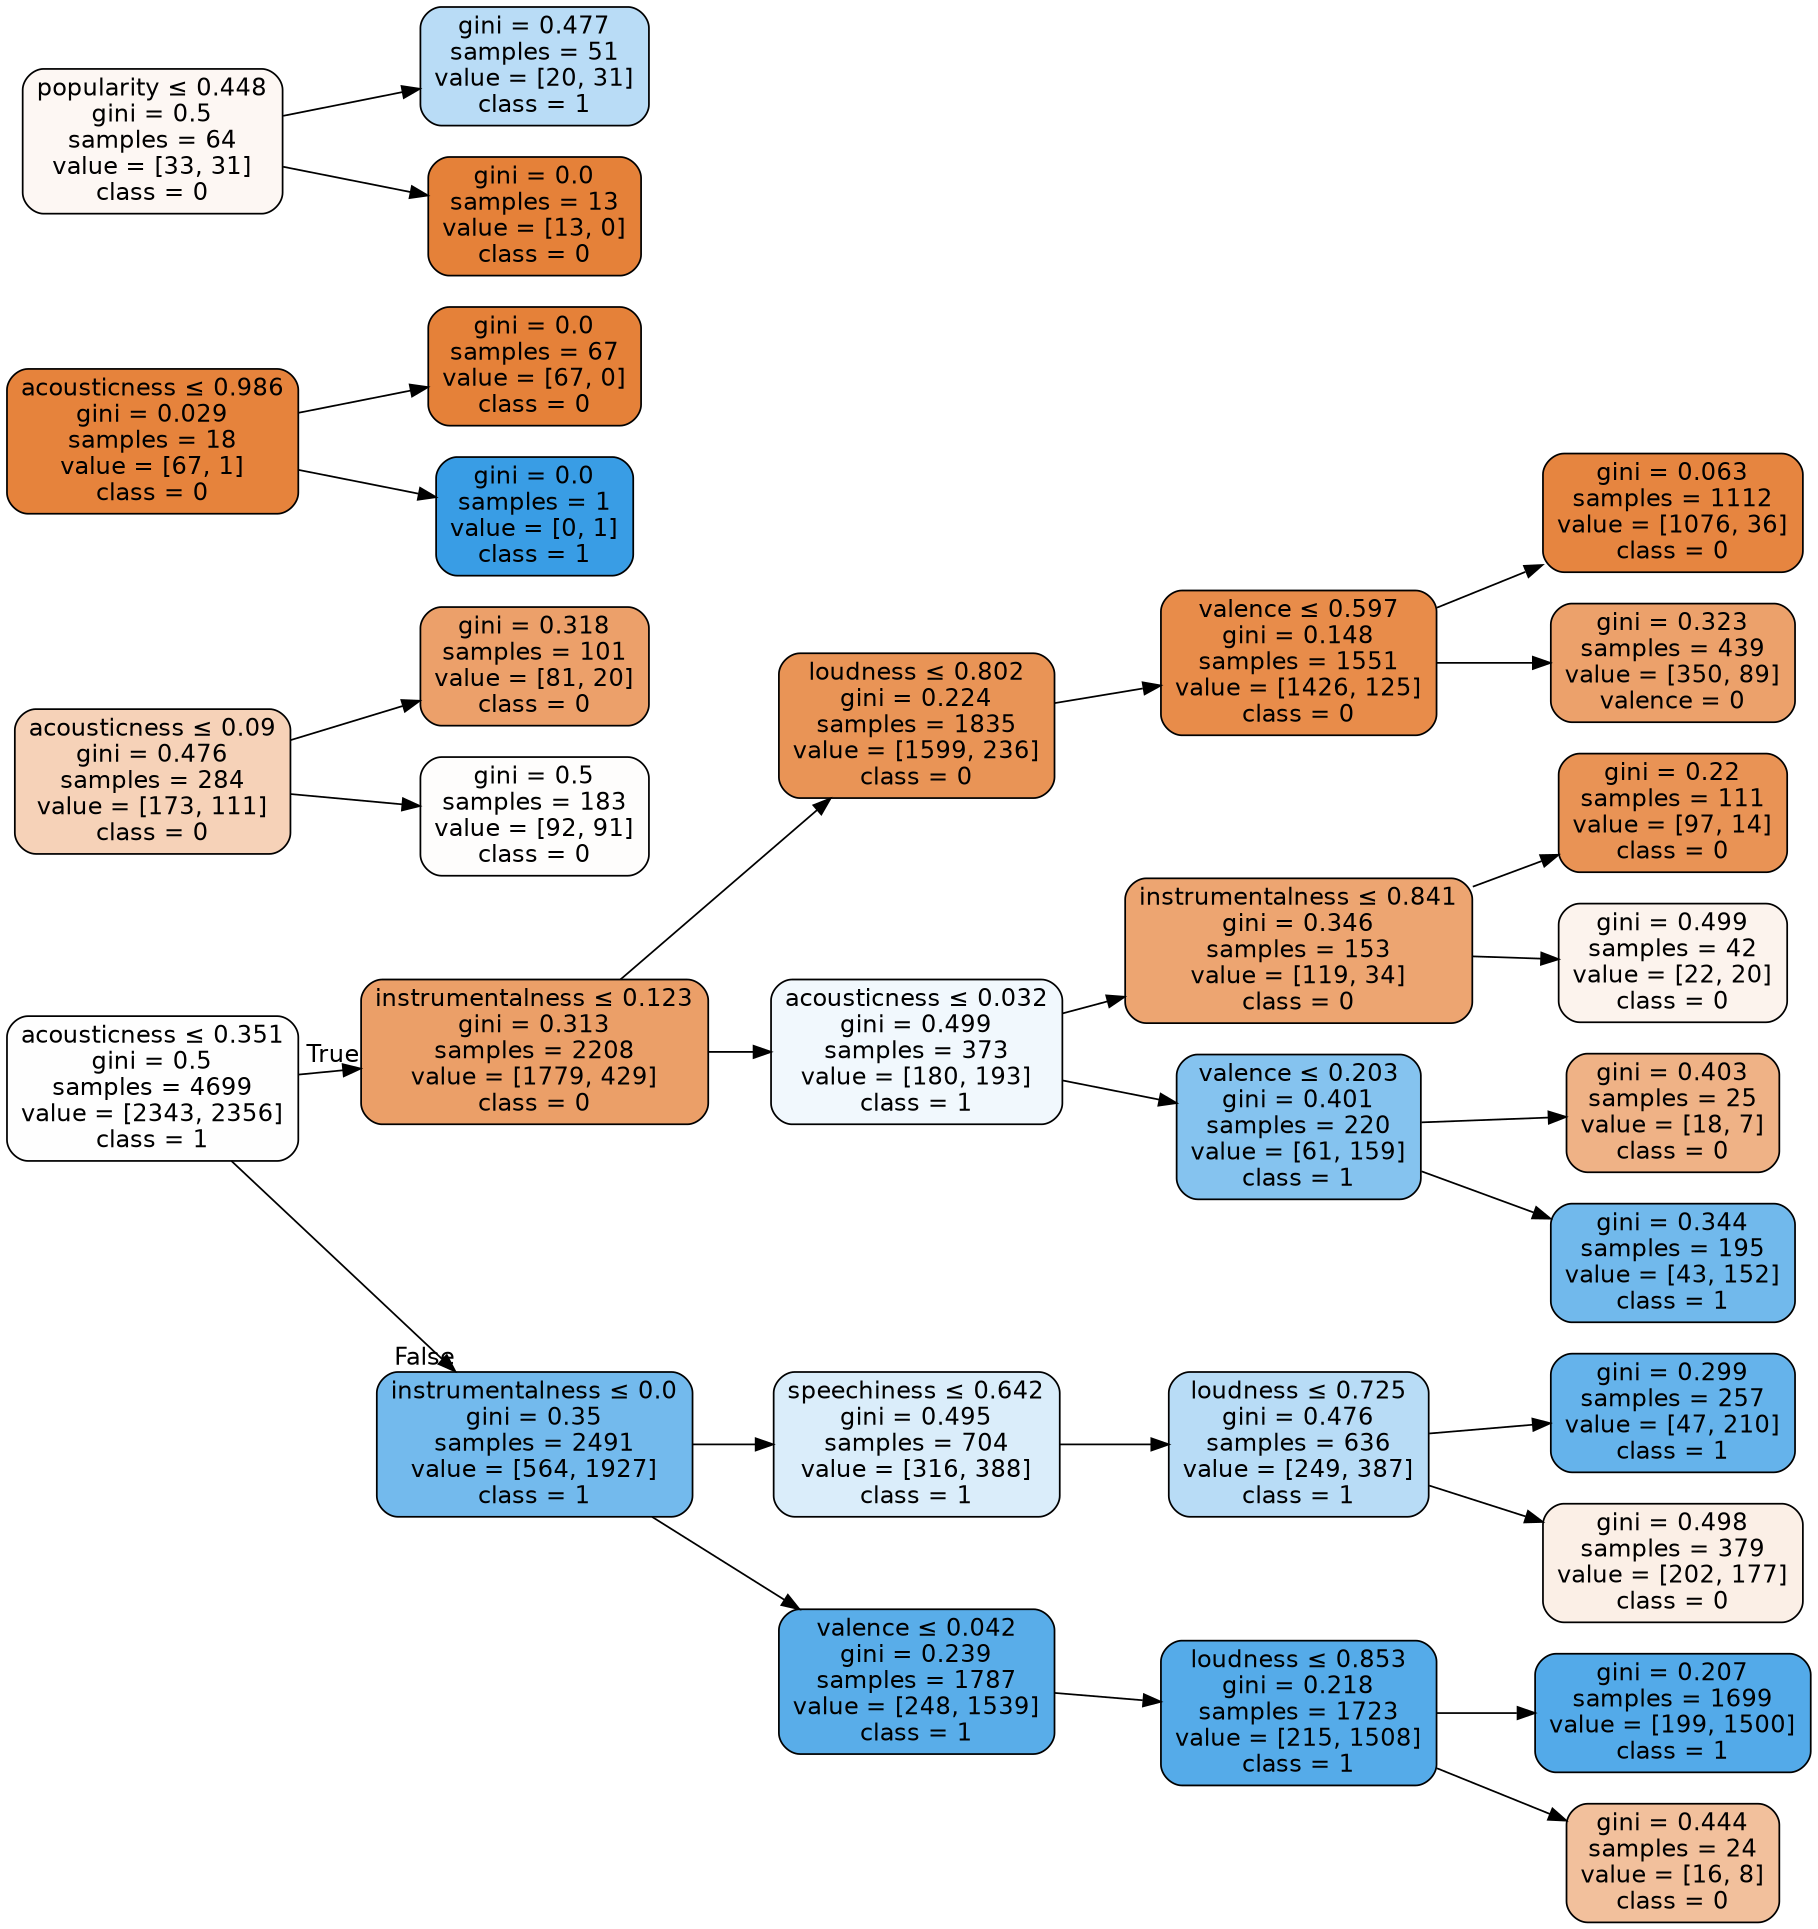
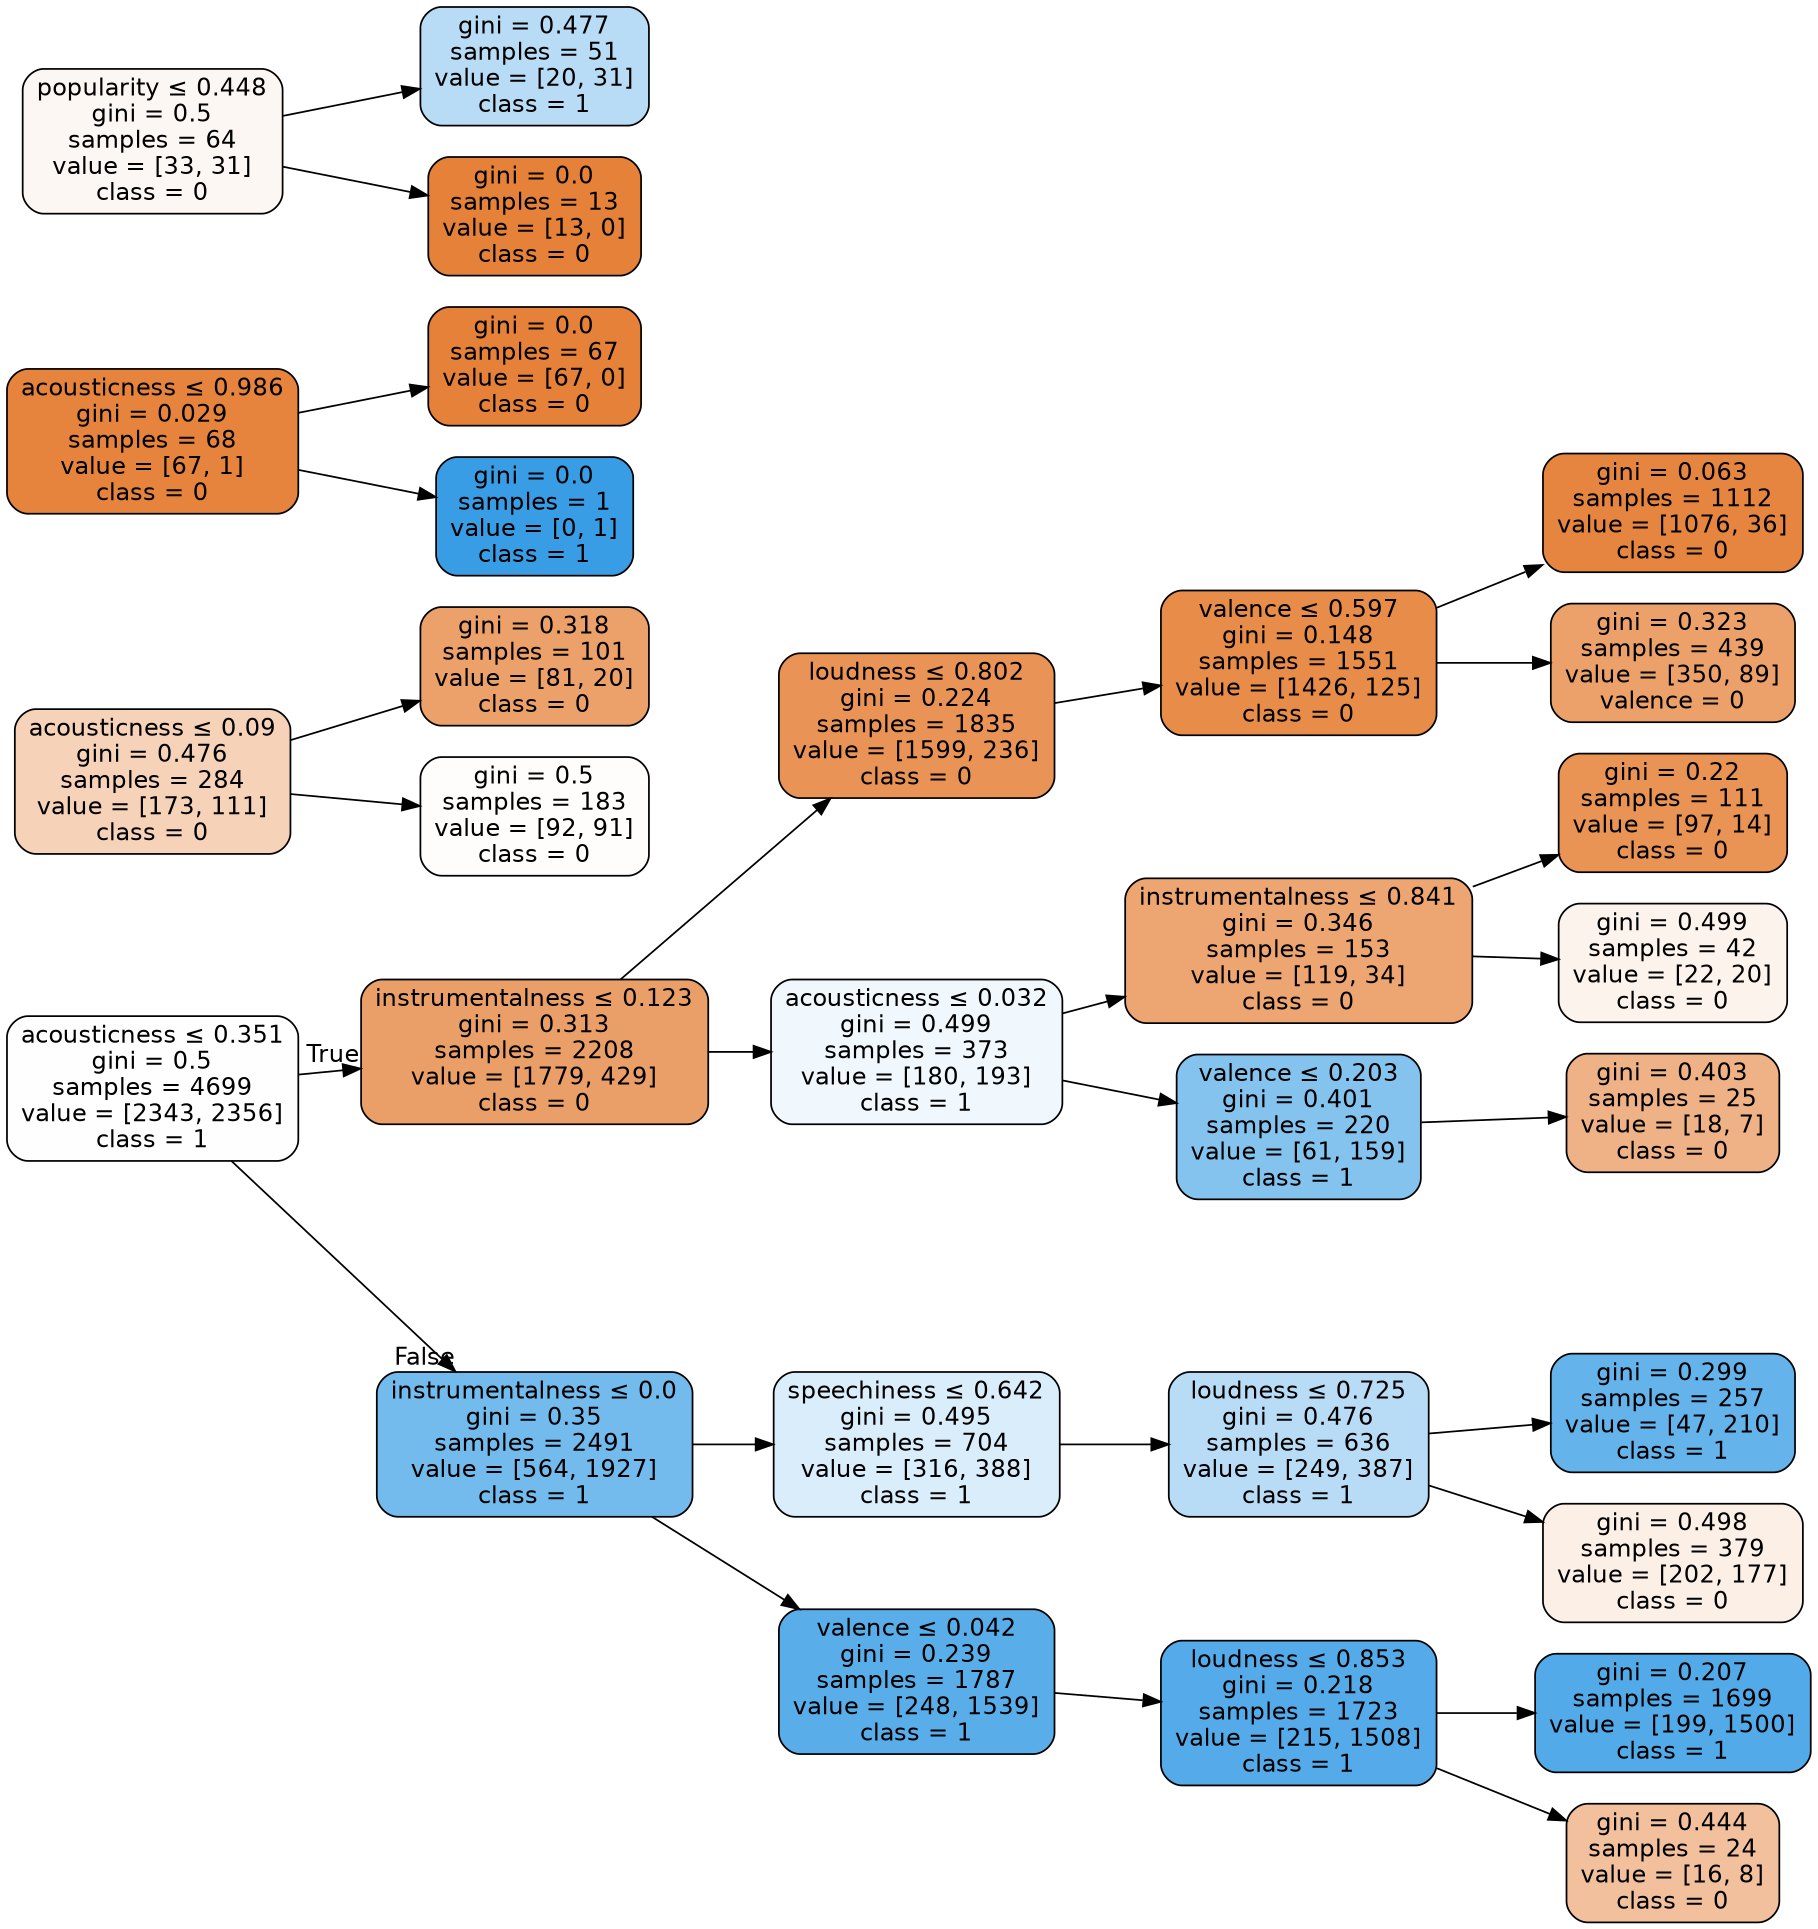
node "acousticness ≤ 0.986": text "samples = 18" -> "samples = 68"
node "gini = 0.344": removed
